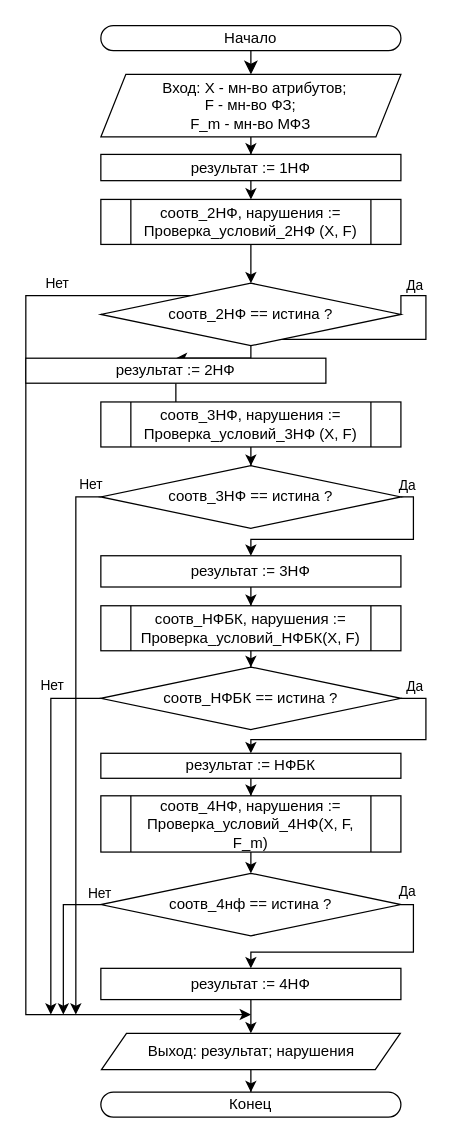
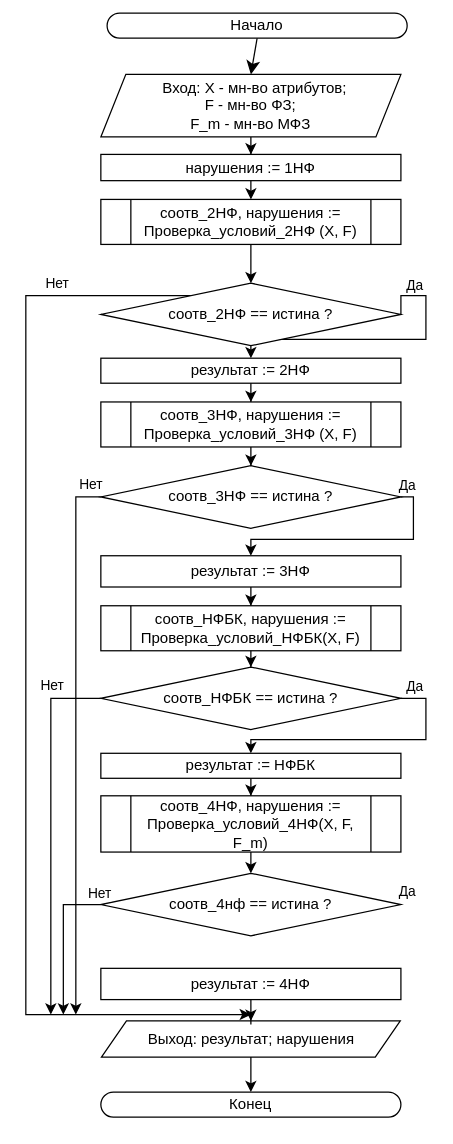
node "Начало": moved (251, 38) -> (257, 26)
node "результат := 1НФ": label "результат := 1НФ" -> "нарушения := 1НФ"
node "результат := 2НФ": moved (176, 371) -> (251, 371)
edge "соотв_4нф == истина ?" -> "результат := 4НФ": removed
node "Выход: результат; нарушения": moved (251, 1051) -> (251, 1039)
